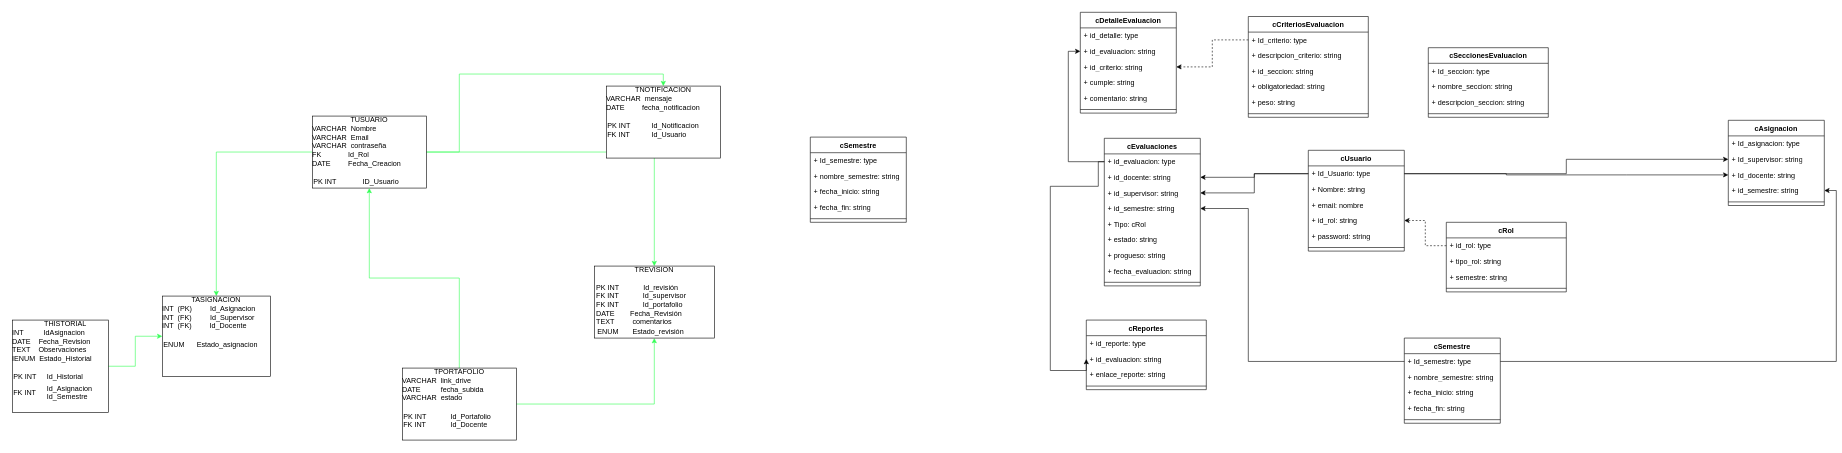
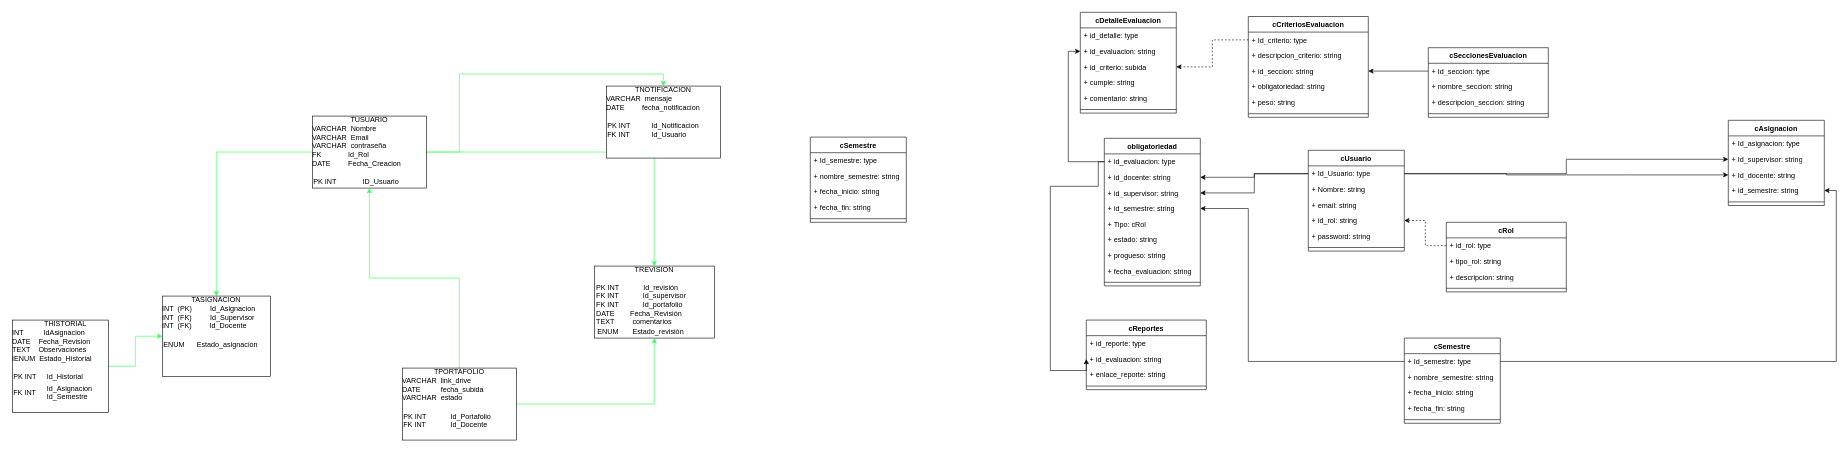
node "+ id_criterio: string": label "+ id_criterio: string" -> "+ id_criterio: subida"
edge "+ Id_seccion: type" -> "+ id_seccion: string": added
node "cEvaluaciones": label "cEvaluaciones" -> "obligatoriedad"
node "+ email: nombre": label "+ email: nombre" -> "+ email: string"
node "+ semestre: string": label "+ semestre: string" -> "+ descripcion: string"
